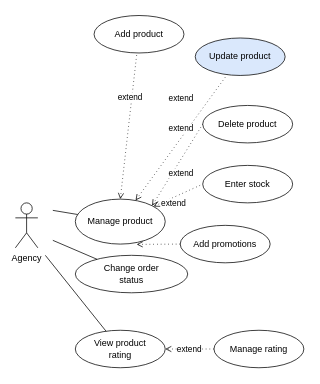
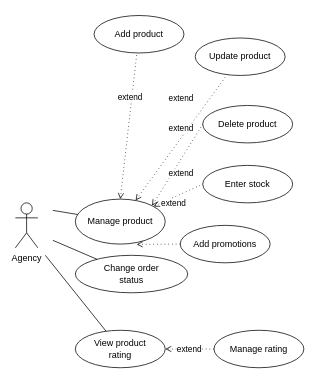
node "Update product": fillcolor #dae8fc -> #ffffff
